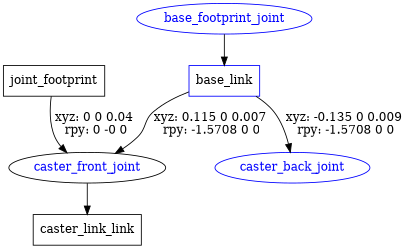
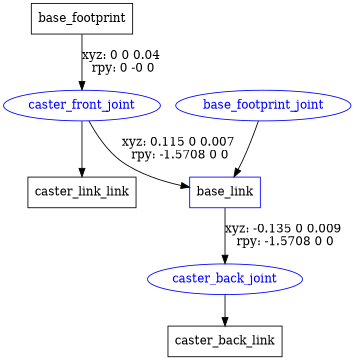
node "joint_footprint": label "joint_footprint" -> "base_footprint"
edge "base_link" -> "caster_front_joint": reversed
node "caster_front_joint": color black -> blue
node "caster_back_link": added
